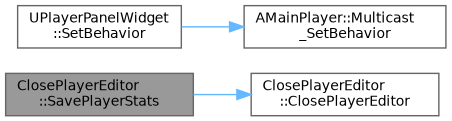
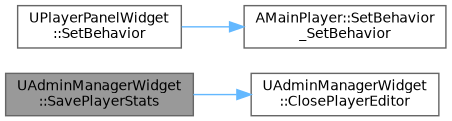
node "AMainPlayer::Multicast _SetBehavior": label "AMainPlayer::Multicast _SetBehavior" -> "AMainPlayer::SetBehavior _SetBehavior"
node "ClosePlayerEditor ::SavePlayerStats": label "ClosePlayerEditor ::SavePlayerStats" -> "UAdminManagerWidget ::SavePlayerStats"
node "ClosePlayerEditor ::ClosePlayerEditor": label "ClosePlayerEditor ::ClosePlayerEditor" -> "UAdminManagerWidget ::ClosePlayerEditor"
